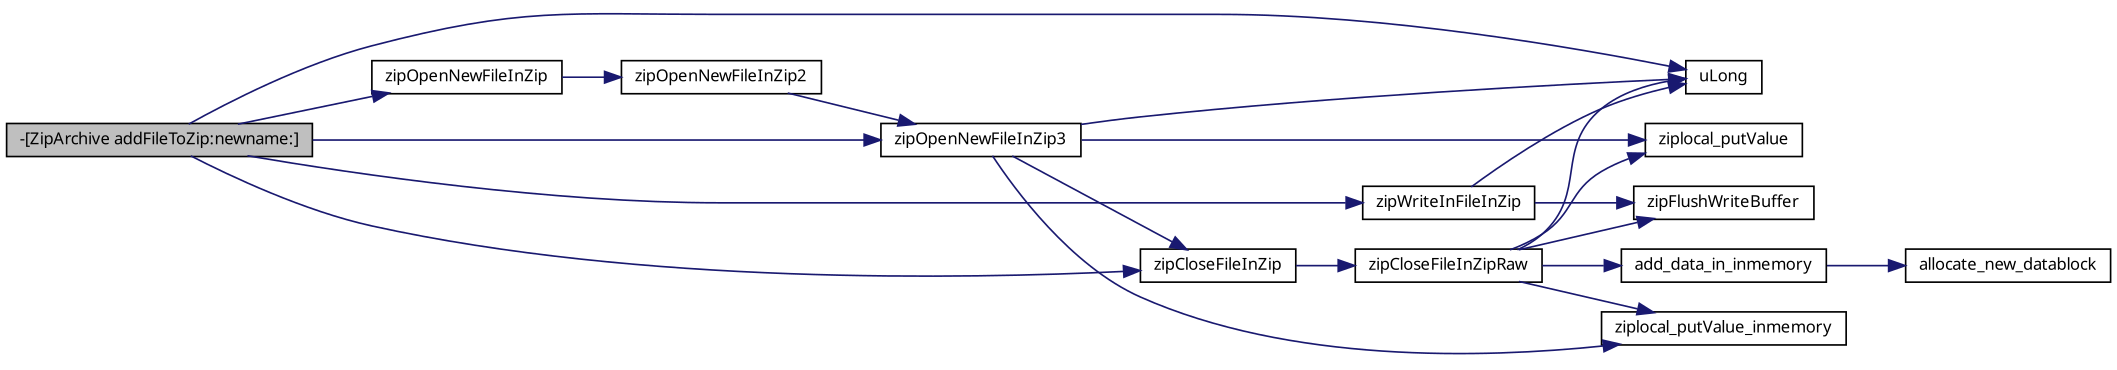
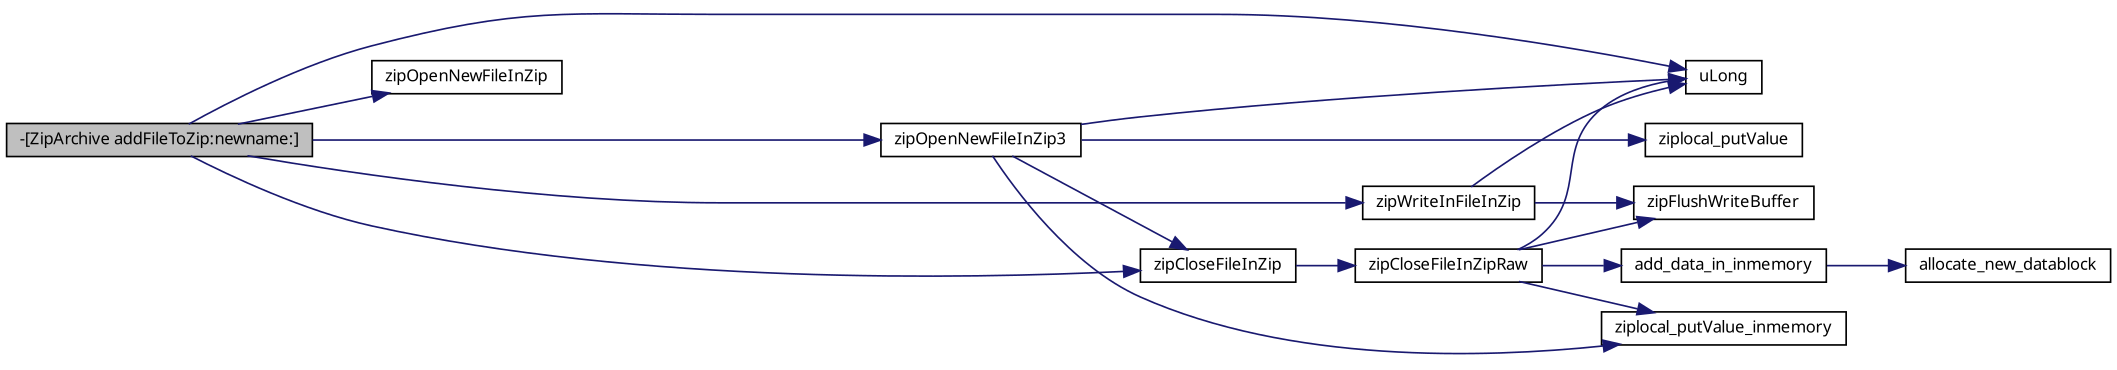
node "zipOpenNewFileInZip2": removed
edge "zipCloseFileInZipRaw" -> "ziplocal_putValue": removed
